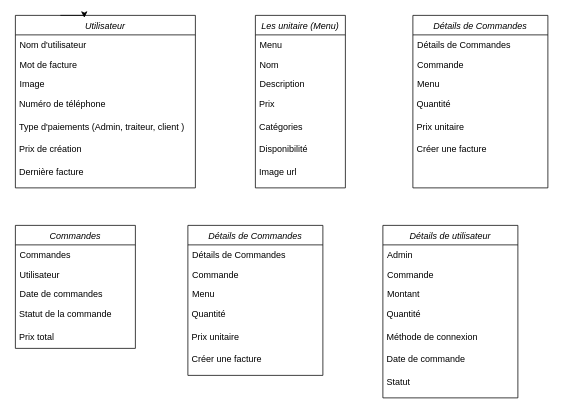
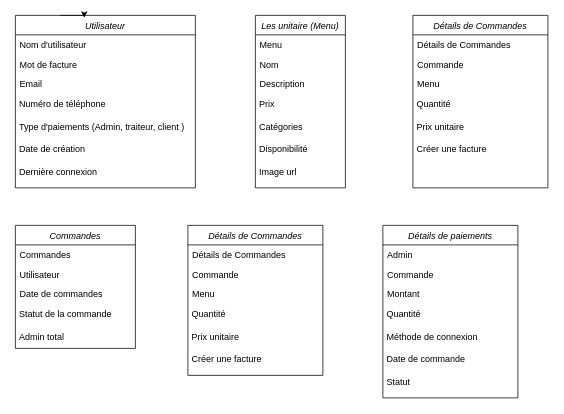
node "Image": label "Image" -> "Email"
node "Prix de création": label "Prix de création" -> "Date de création"
node "Dernière facture": label "Dernière facture" -> "Dernière connexion"
node "Détails de utilisateur": label "Détails de utilisateur" -> "Détails de paiements"
node "Prix total": label "Prix total" -> "Admin total"
